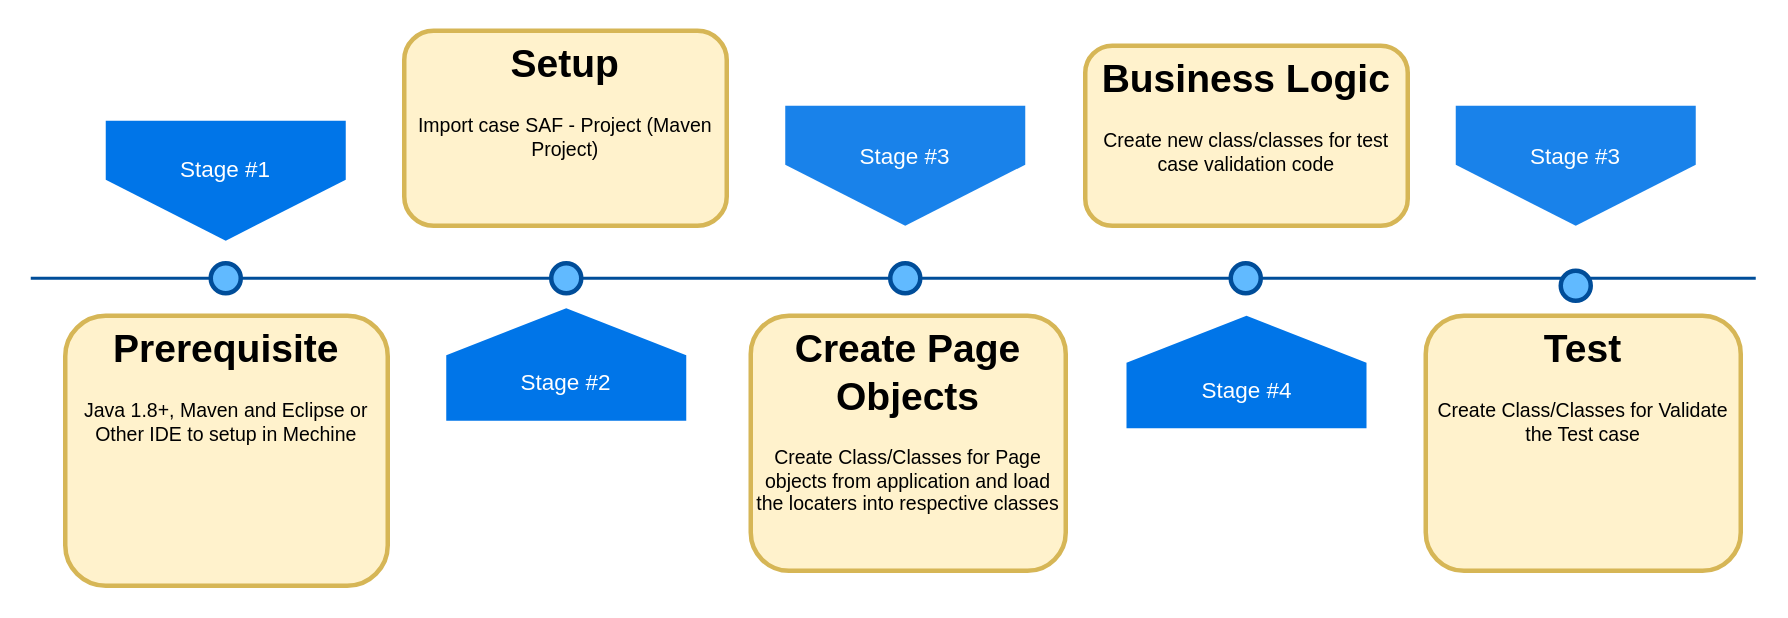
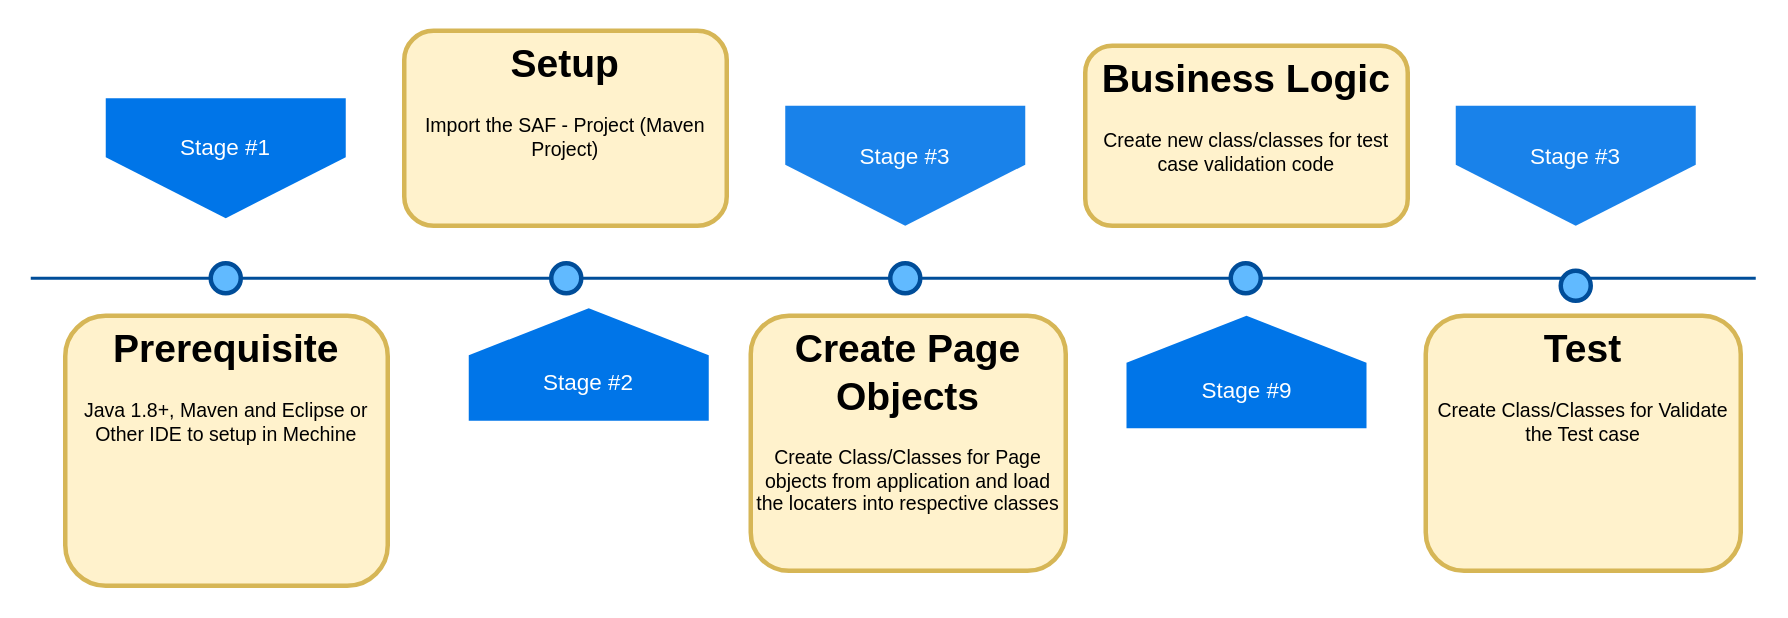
node "SetupImport case SAF - Project (Maven Project)": label "SetupImport case SAF - Project (Maven Project)" -> "SetupImport the SAF - Project (Maven Project)"
node "Stage #1": moved (226, 181) -> (226, 158)
node "Stage #2": moved (566, 365) -> (589, 365)
node "Stage #4": label "Stage #4" -> "Stage #9"
